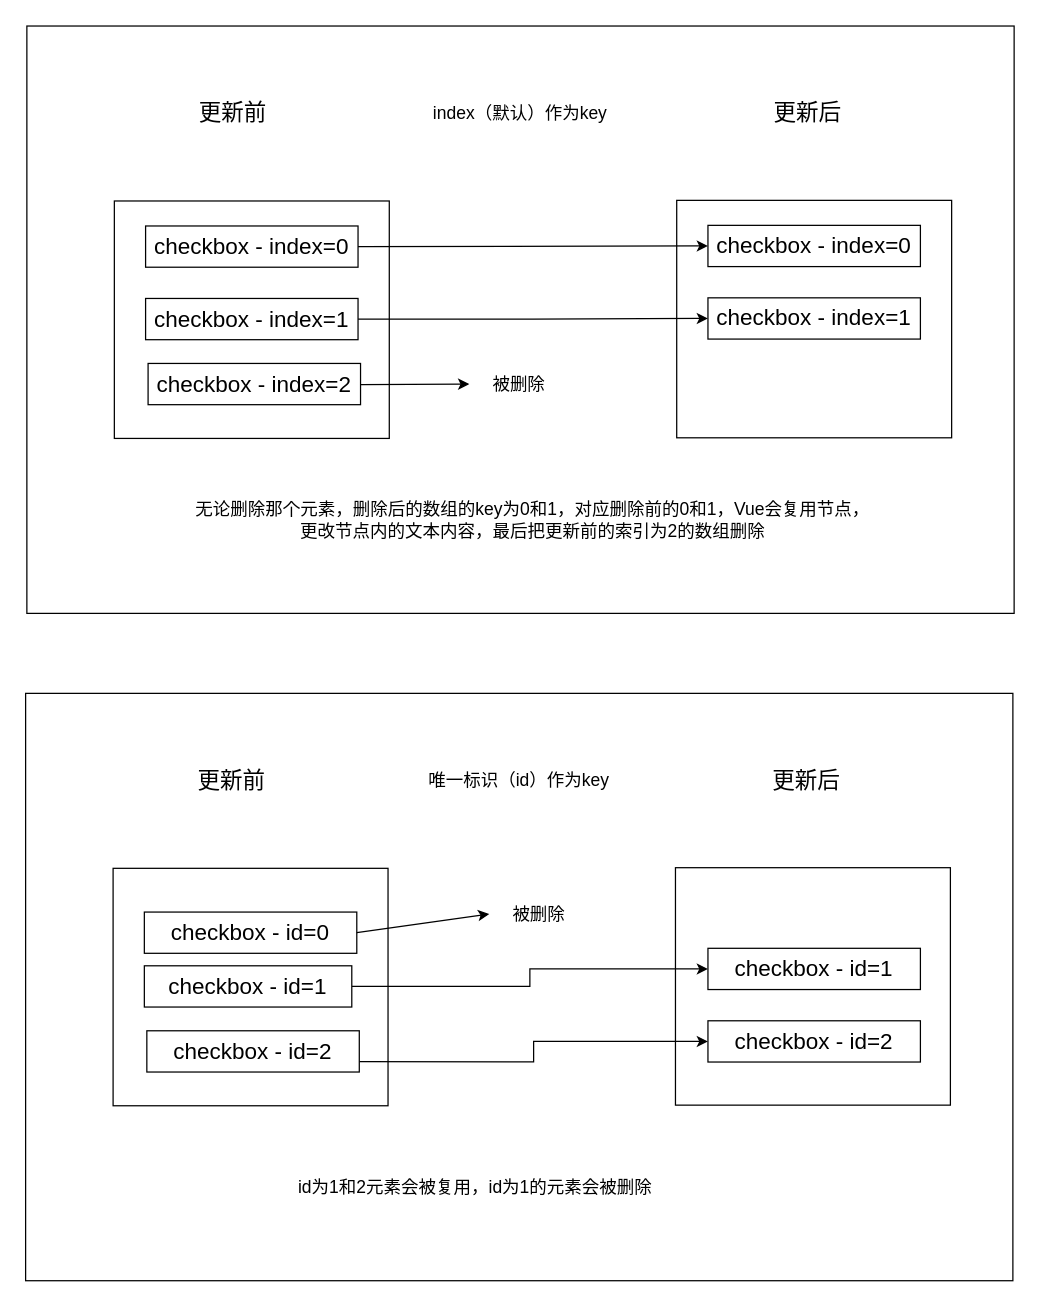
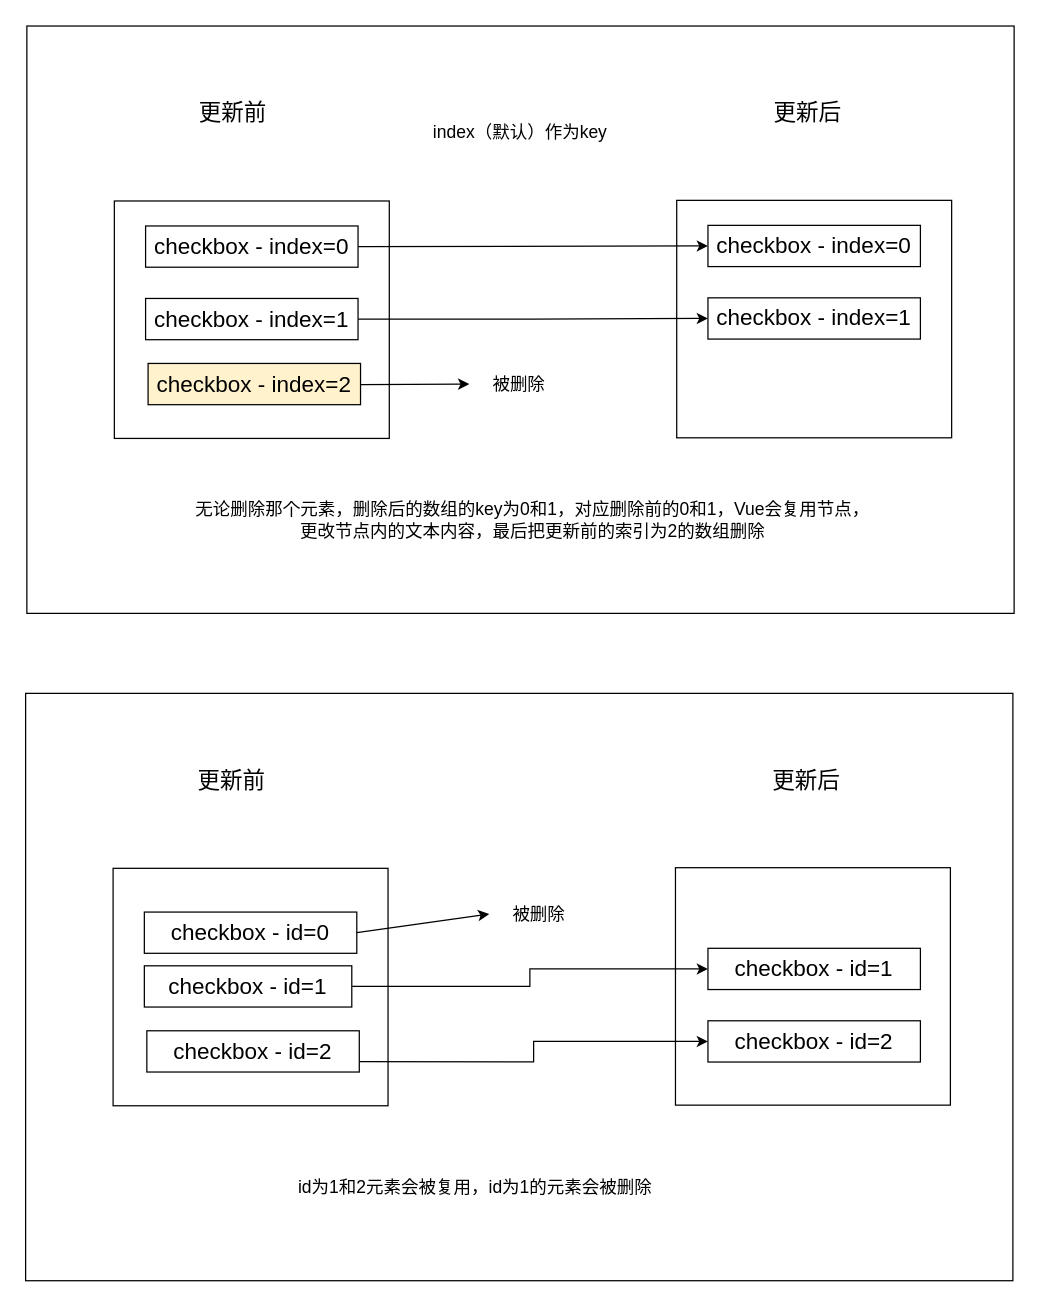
node "index（默认）作为key": moved (521, 113) -> (521, 132)
node "checkbox - index=2": fillcolor #ffffff -> #fff2cc
node "唯一标识（id）作为key": removed
